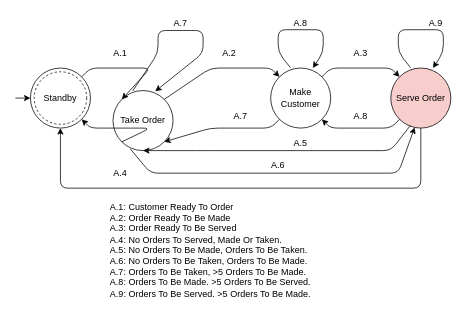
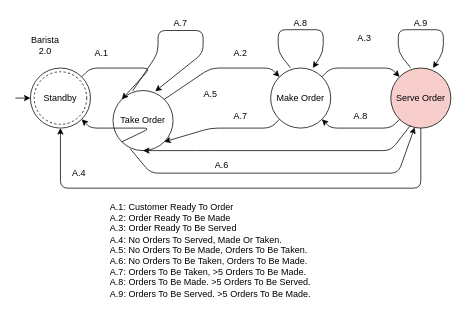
node "A.9": moved (435, 23) -> (420, 23)
node "Barista 2.0": added
node "A.1": moved (120, 53) -> (102, 53)
node "A.2": moved (229, 53) -> (240, 53)
node "A.3": moved (360, 53) -> (364, 38)
node "Make Customer": label "Make Customer" -> "Make Order"
node "A.5": moved (300, 143) -> (210, 94)
node "A.6": moved (278, 165) -> (222, 165)
node "A.4": moved (120, 173) -> (79, 173)
